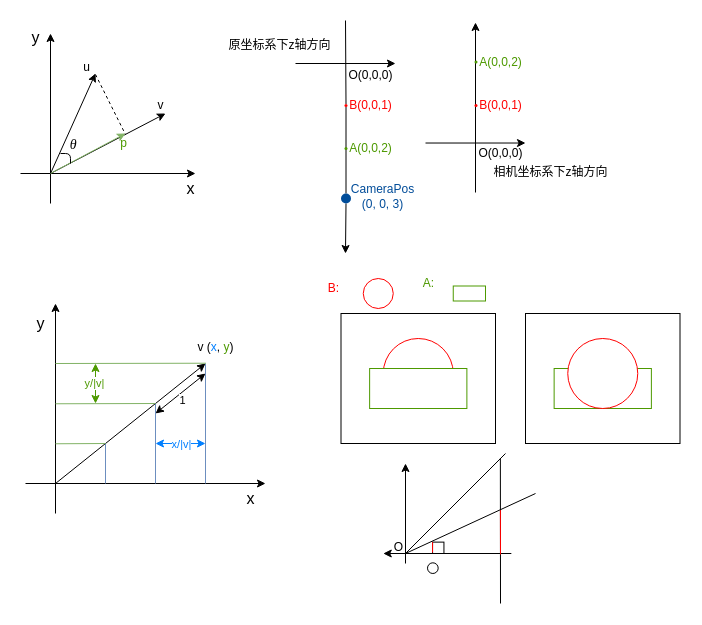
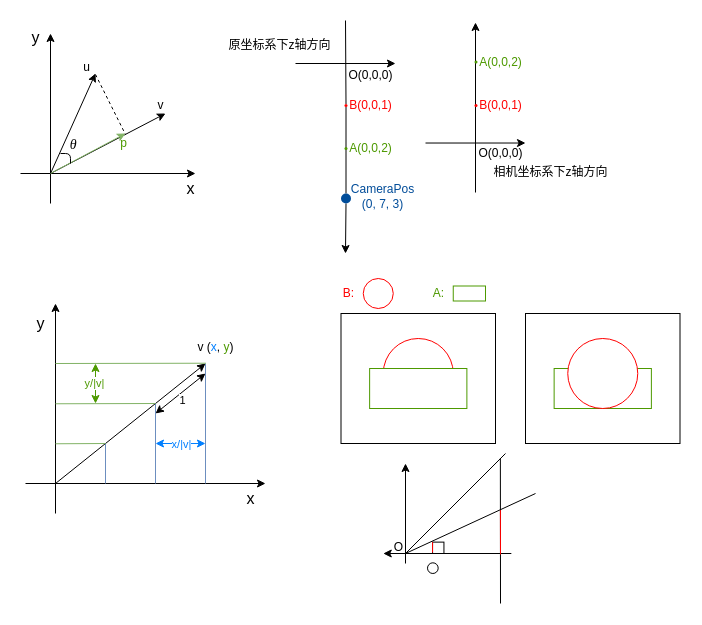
node "CameraPos (0, 0, 3)": label "CameraPos (0, 0, 3)" -> "CameraPos (0, 7, 3)"
node "A:": moved (428, 284) -> (438, 294)
node "B:": moved (333, 289) -> (348, 294)
